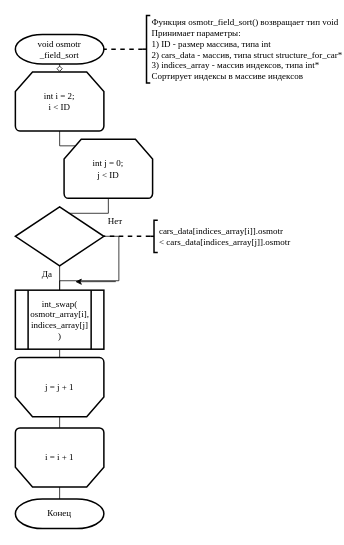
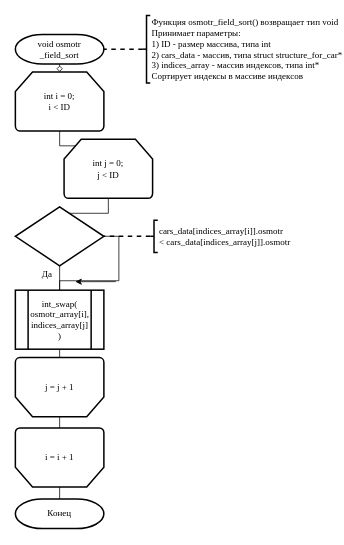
node "int i = 2; i < ID": label "int i = 2; i < ID" -> "int i = 0; i < ID"
node "Нет": removed
